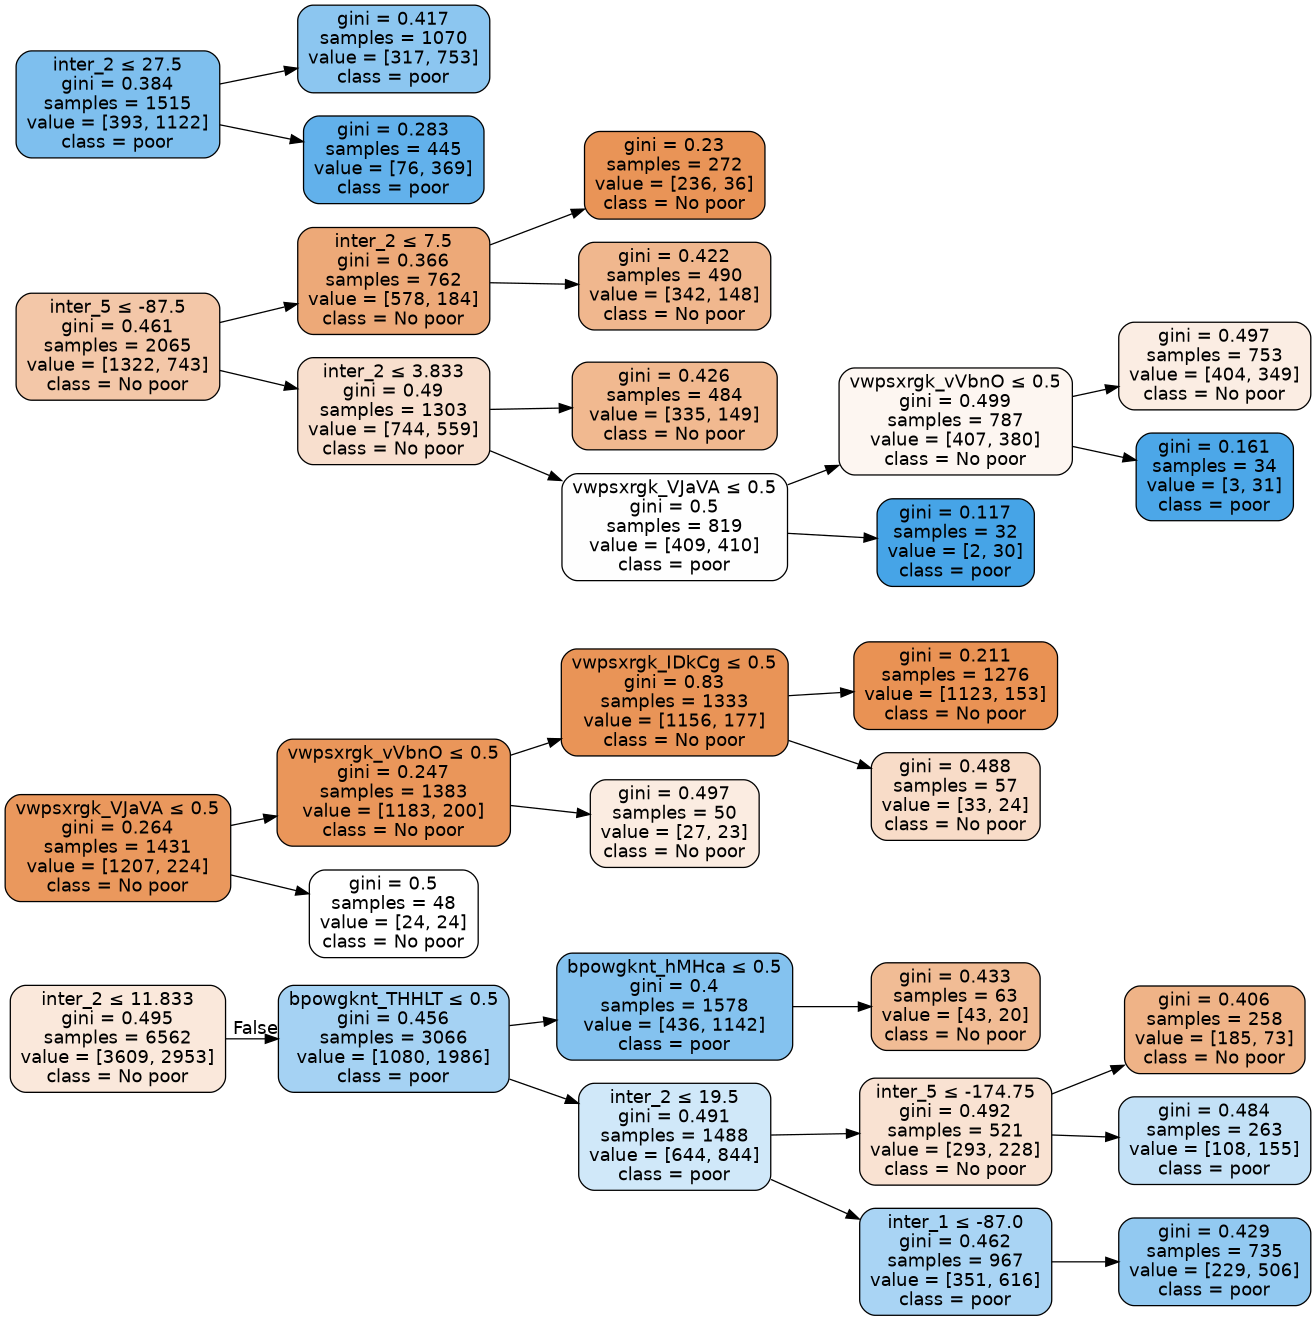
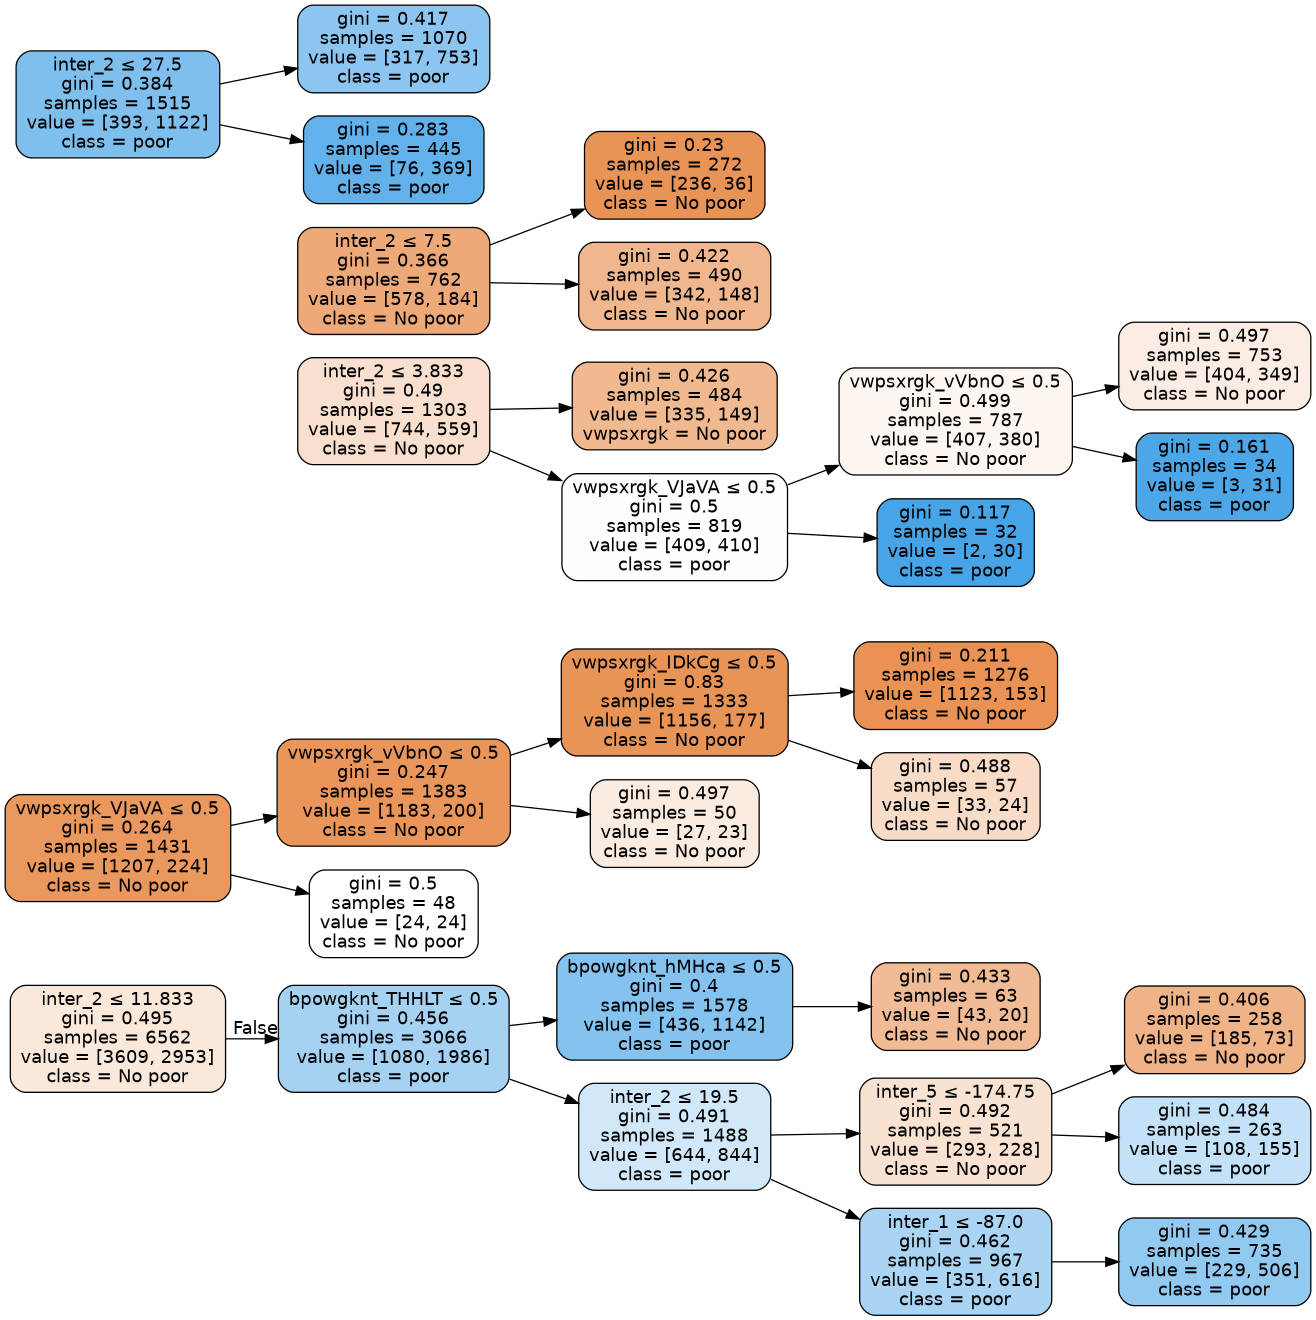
node "inter_5 ≤ -87.5": removed
node "gini = 0.426": text "class = No poor" -> "vwpsxrgk = No poor"
